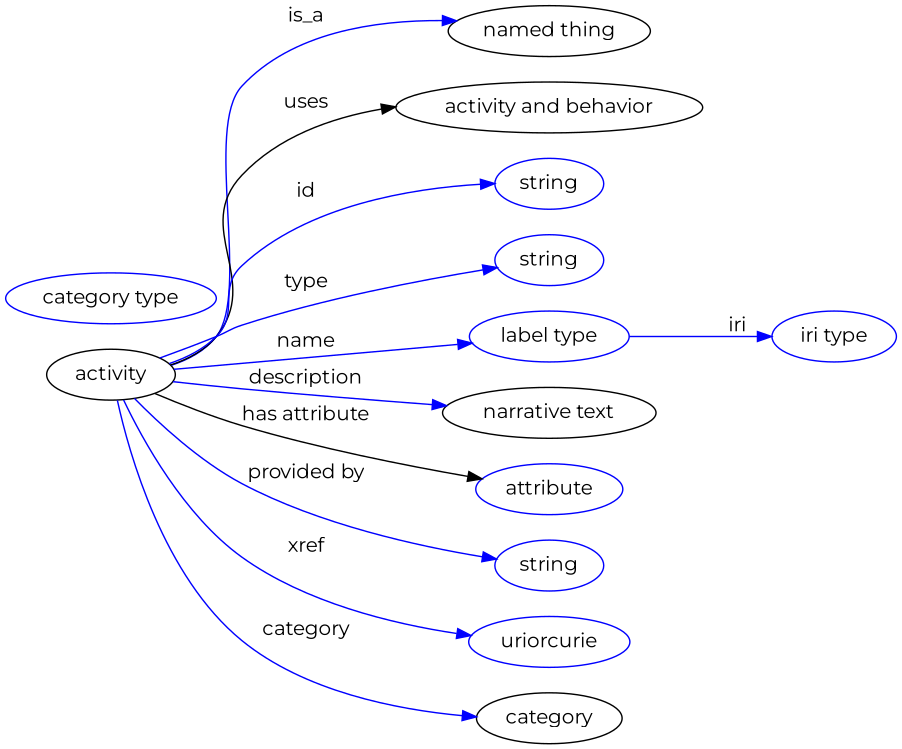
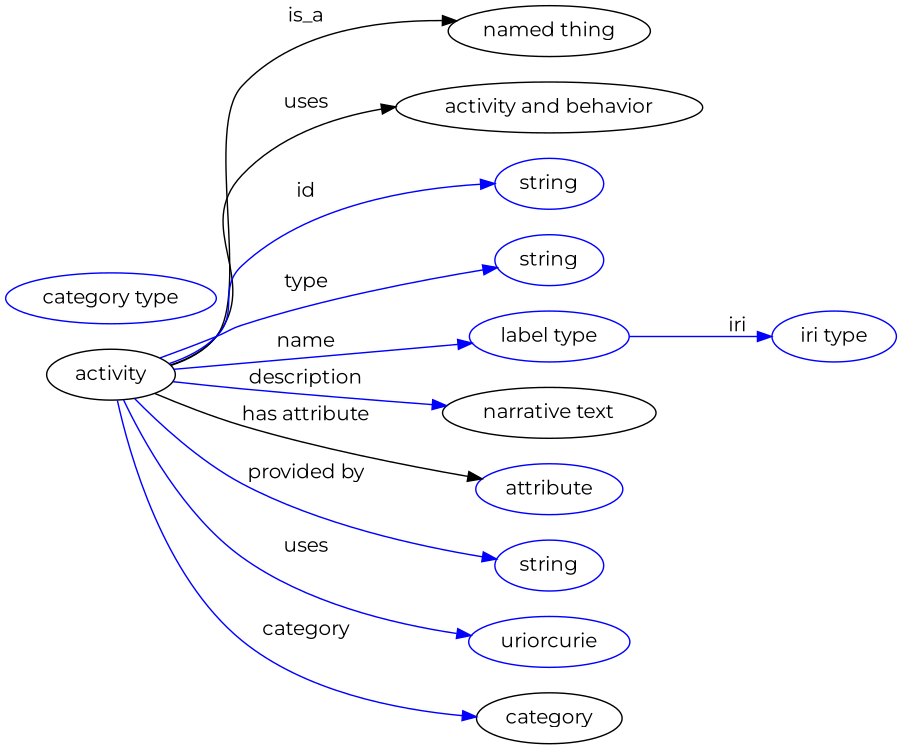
edge "activity" -> "named thing": color blue -> black
edge "activity" -> "uriorcurie": label "xref" -> "uses"
